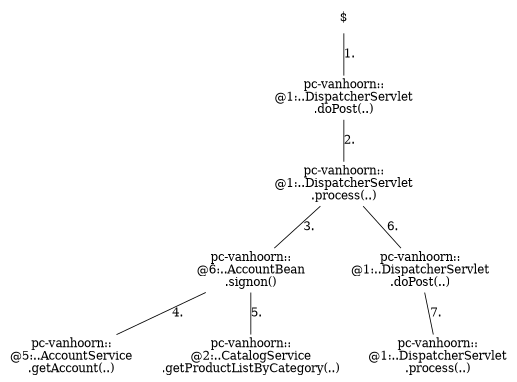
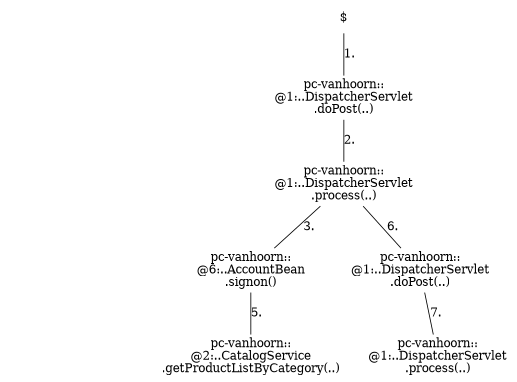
node "pc-vanhoorn:: @5:..AccountService .getAccount(..)": removed
